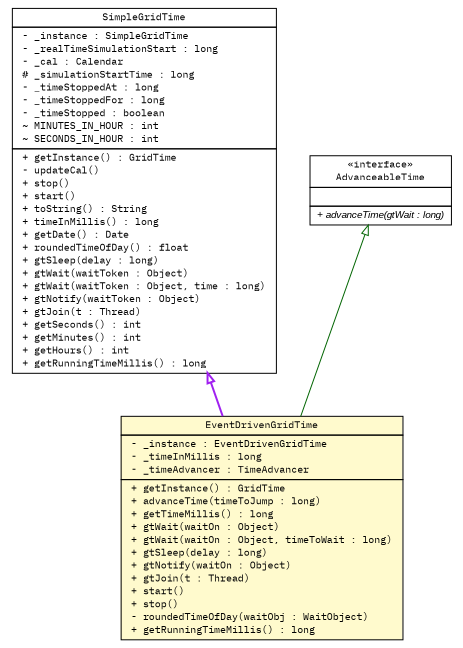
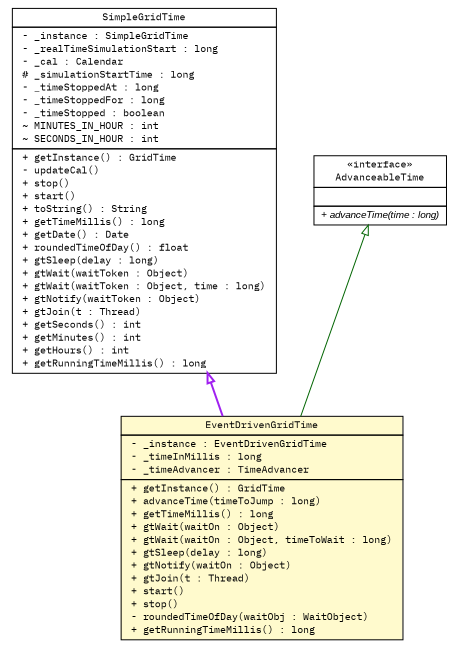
node "AdvanceableTime": text "+ advanceTime(gtWait : long)" -> "+ advanceTime(time : long)"
node "SimpleGridTime": text "+ timeInMillis() : long" -> "+ getTimeMillis() : long"
